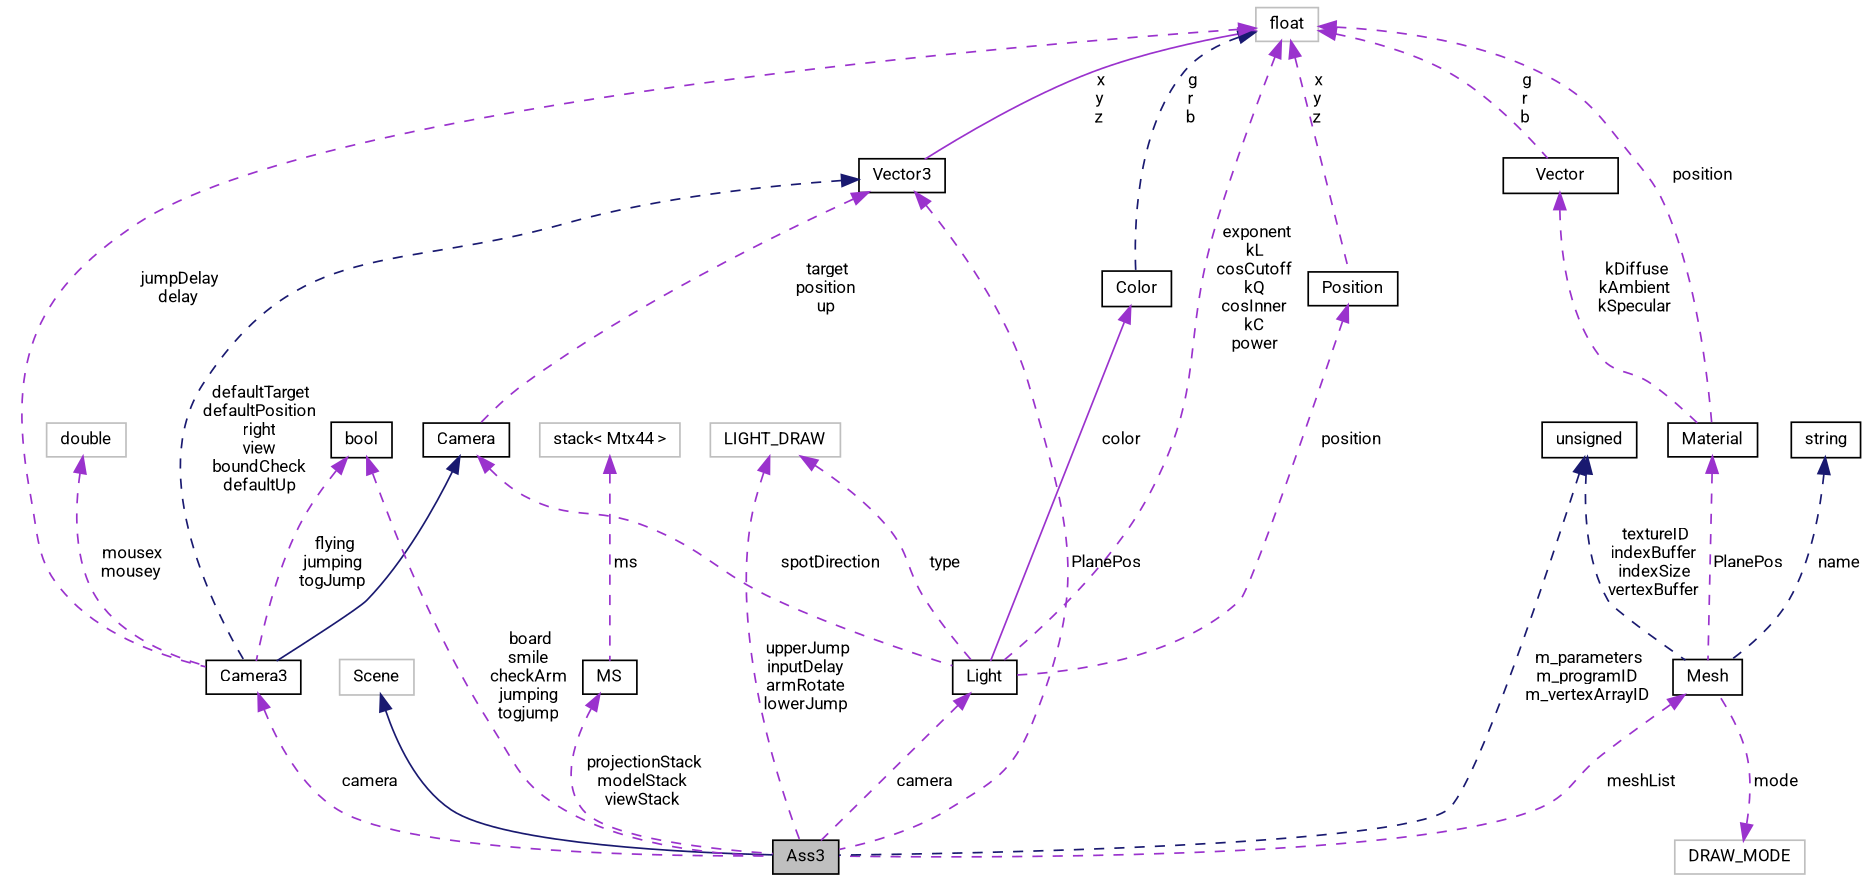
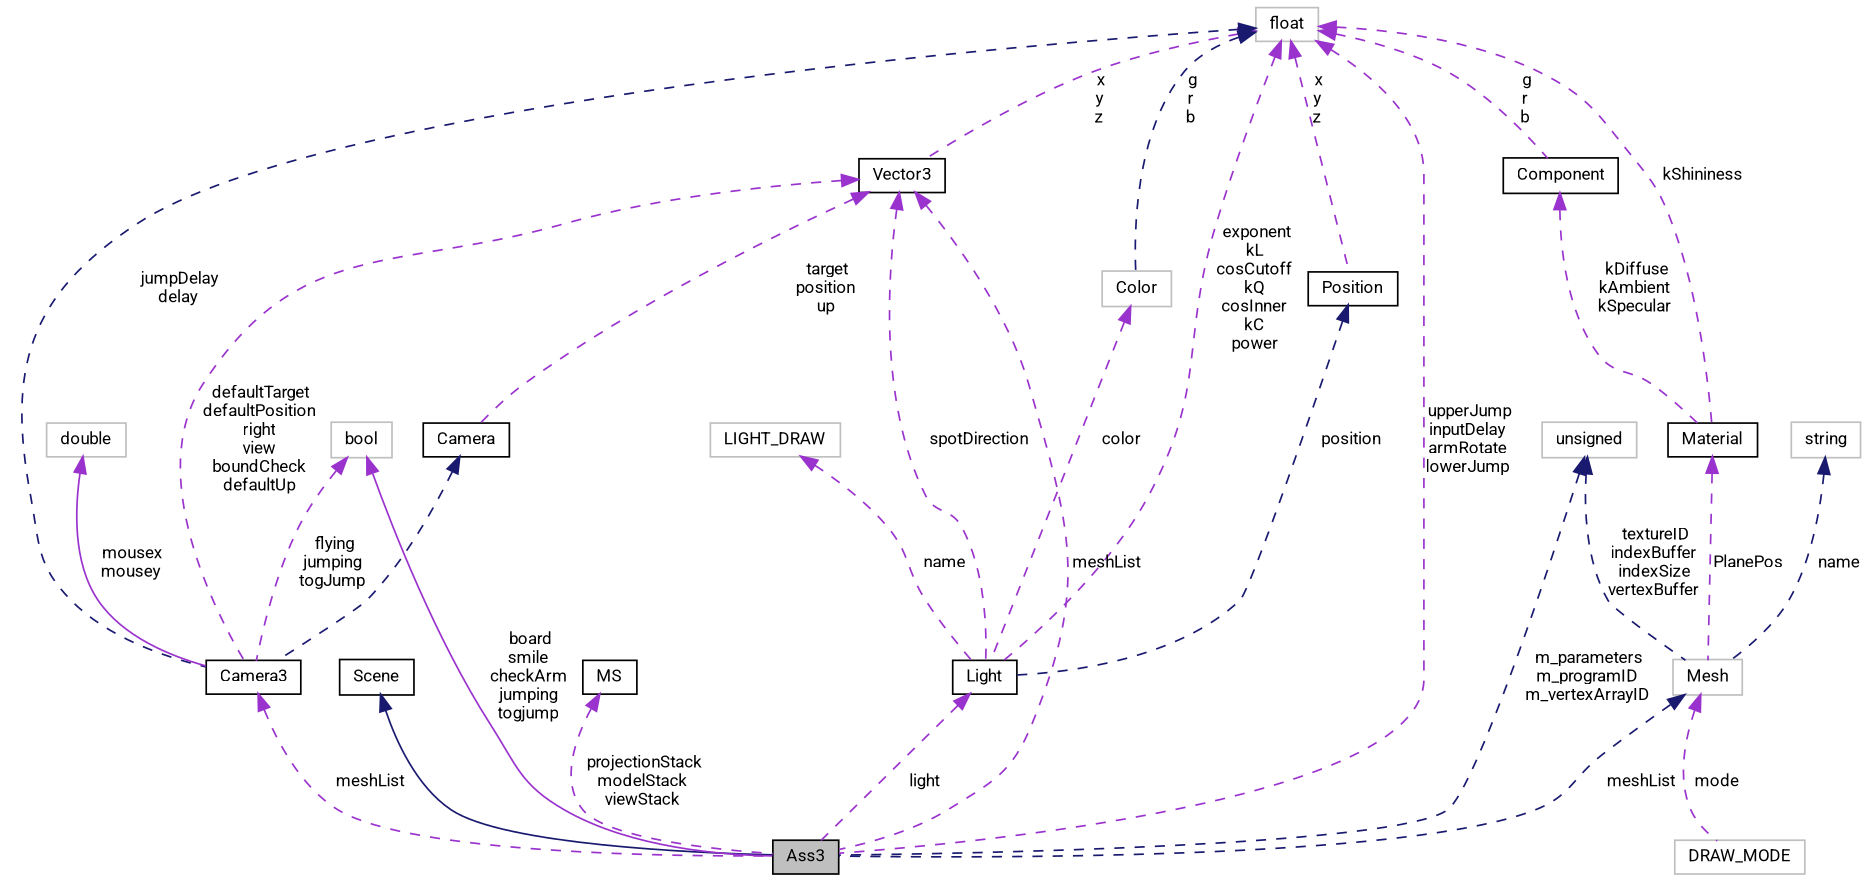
edge "Vector3" -> "float": style solid -> dashed
edge "Camera3" -> "float": color darkorchid3 -> midnightblue
node "Vector": label "Vector" -> "Component"
edge "Material" -> "float": label " position" -> " kShininess"
edge "Camera3" -> "Vector3": color midnightblue -> darkorchid3
node "Color": color black -> grey75
node "bool": color black -> grey75
node "stack< Mtx44 >": removed
node "unsigned": color black -> grey75
node "string": color black -> grey75
edge "Light" -> "Color": style solid -> dashed
edge "Light" -> "LIGHT_DRAW": label " type" -> " name"
edge "Ass3" -> "Vector3": label " PlanePos" -> " meshList"
edge "Light" -> "Camera": now "Light" -> "Vector3"
edge "Light" -> "Position": color darkorchid3 -> midnightblue
edge "Camera3" -> "Camera": style solid -> dashed
edge "Camera3" -> "double": style dashed -> solid
edge "Ass3" -> "LIGHT_DRAW": now "Ass3" -> "float"
node "Scene": color grey75 -> black
node "Mesh": color black -> grey75
edge "Ass3" -> "bool": style dashed -> solid
edge "Mesh" -> "DRAW_MODE": reversed
edge "Ass3" -> "Camera3": label " camera" -> " meshList"
edge "Ass3" -> "Light": label " camera" -> " light"
edge "Ass3" -> "Mesh": color darkorchid3 -> midnightblue
